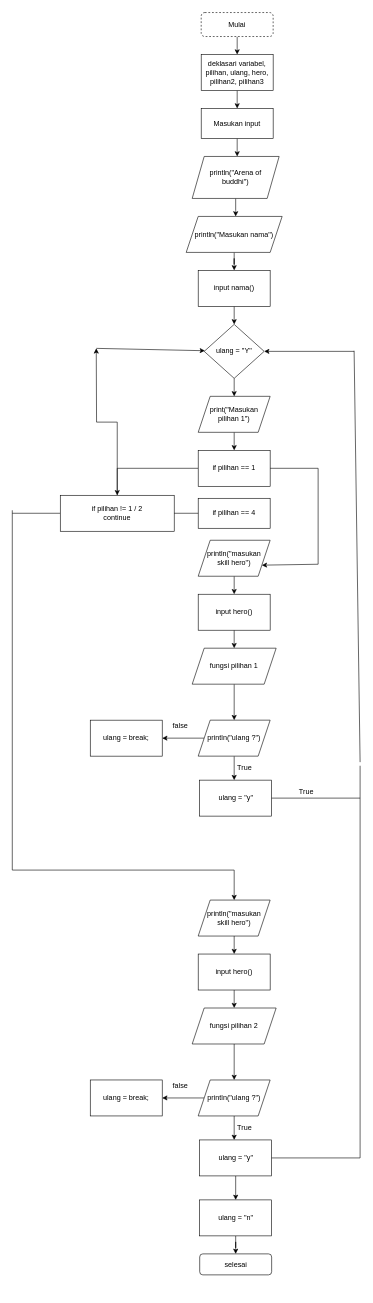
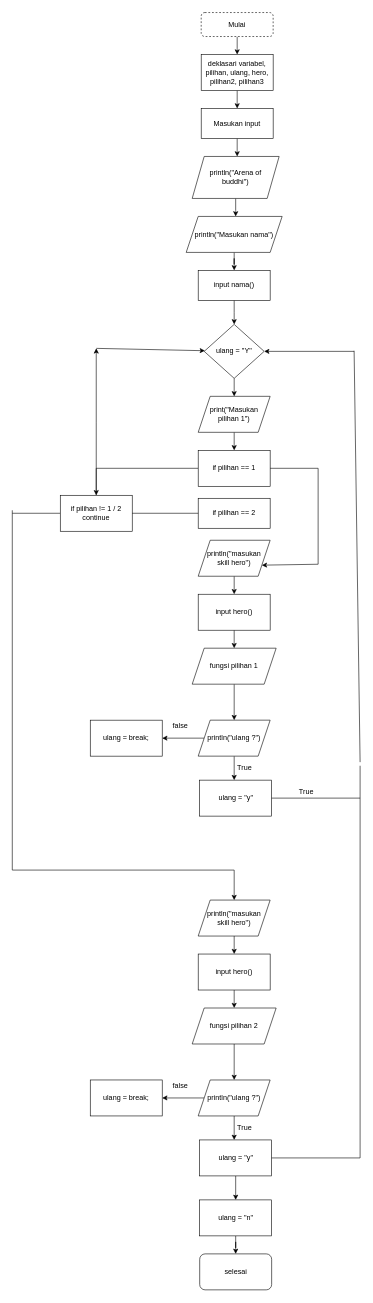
node "input nama()": size 72x36 -> 72x30
node "if pilihan != 1 / 2 continue": size 114x36 -> 72x36
node "if pilihan == 4": label "if pilihan == 4" -> "if pilihan == 2"
node "selesai": size 72x21 -> 72x36
